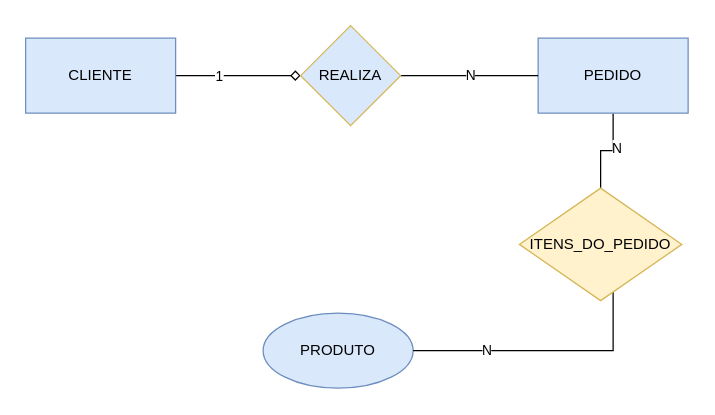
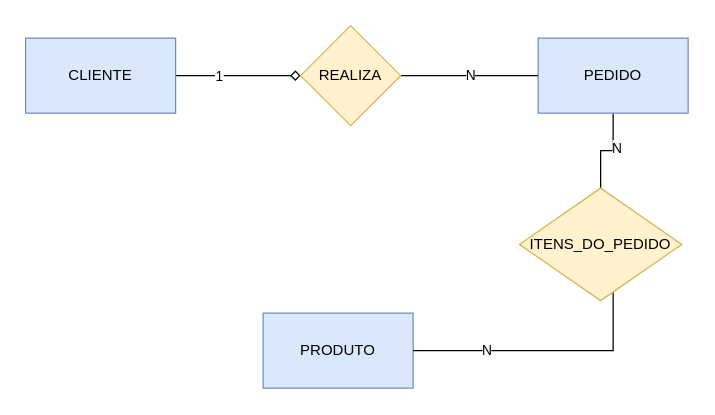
node "REALIZA": fillcolor #dae8fc -> #fff2cc
node "PRODUTO": shape ellipse -> rectangle
